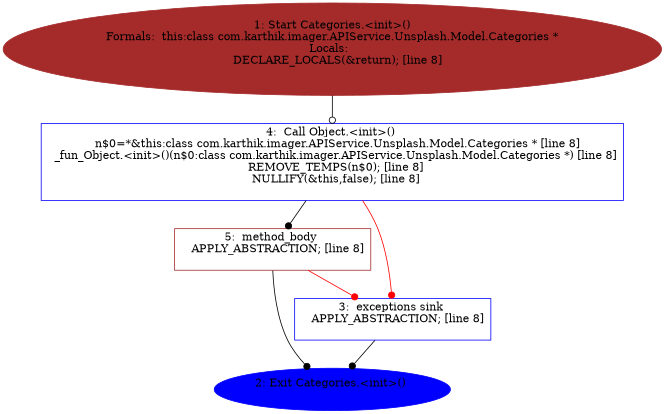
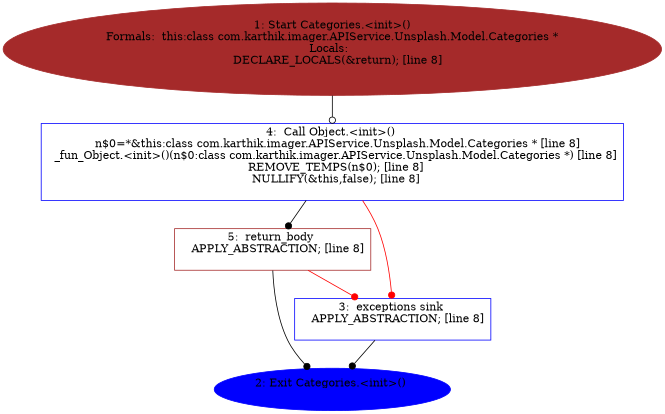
node "5:  method_body APPLY_ABSTRACTION; [line 8]": label "5:  method_body APPLY_ABSTRACTION; [line 8]" -> "5:  return_body APPLY_ABSTRACTION; [line 8]"
